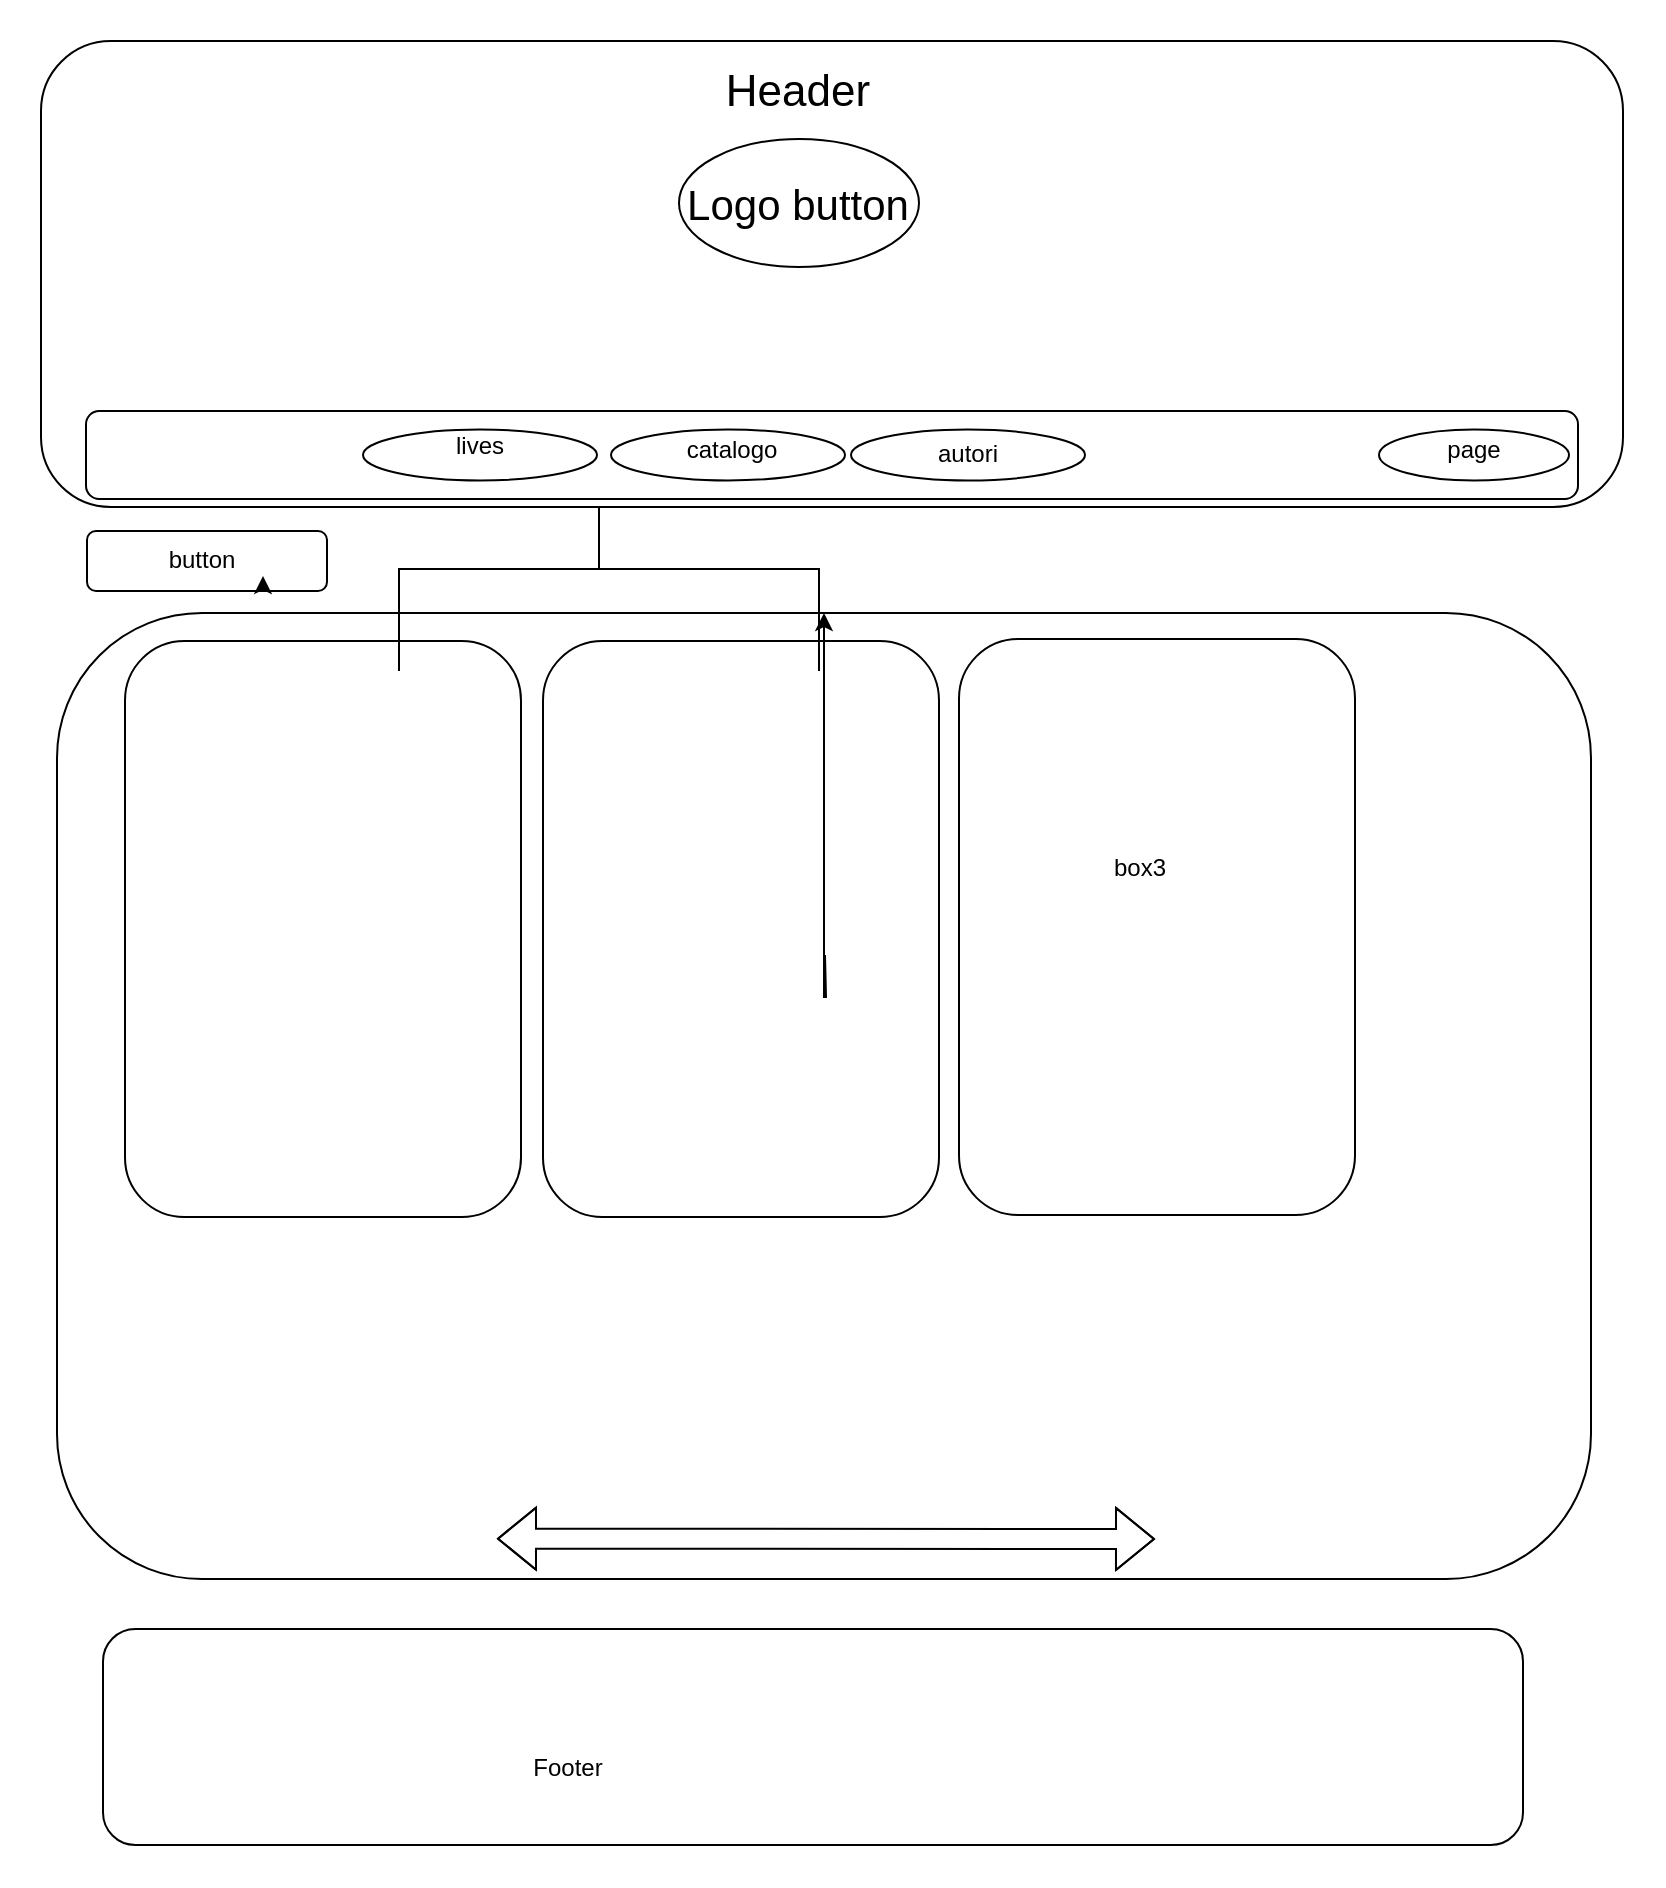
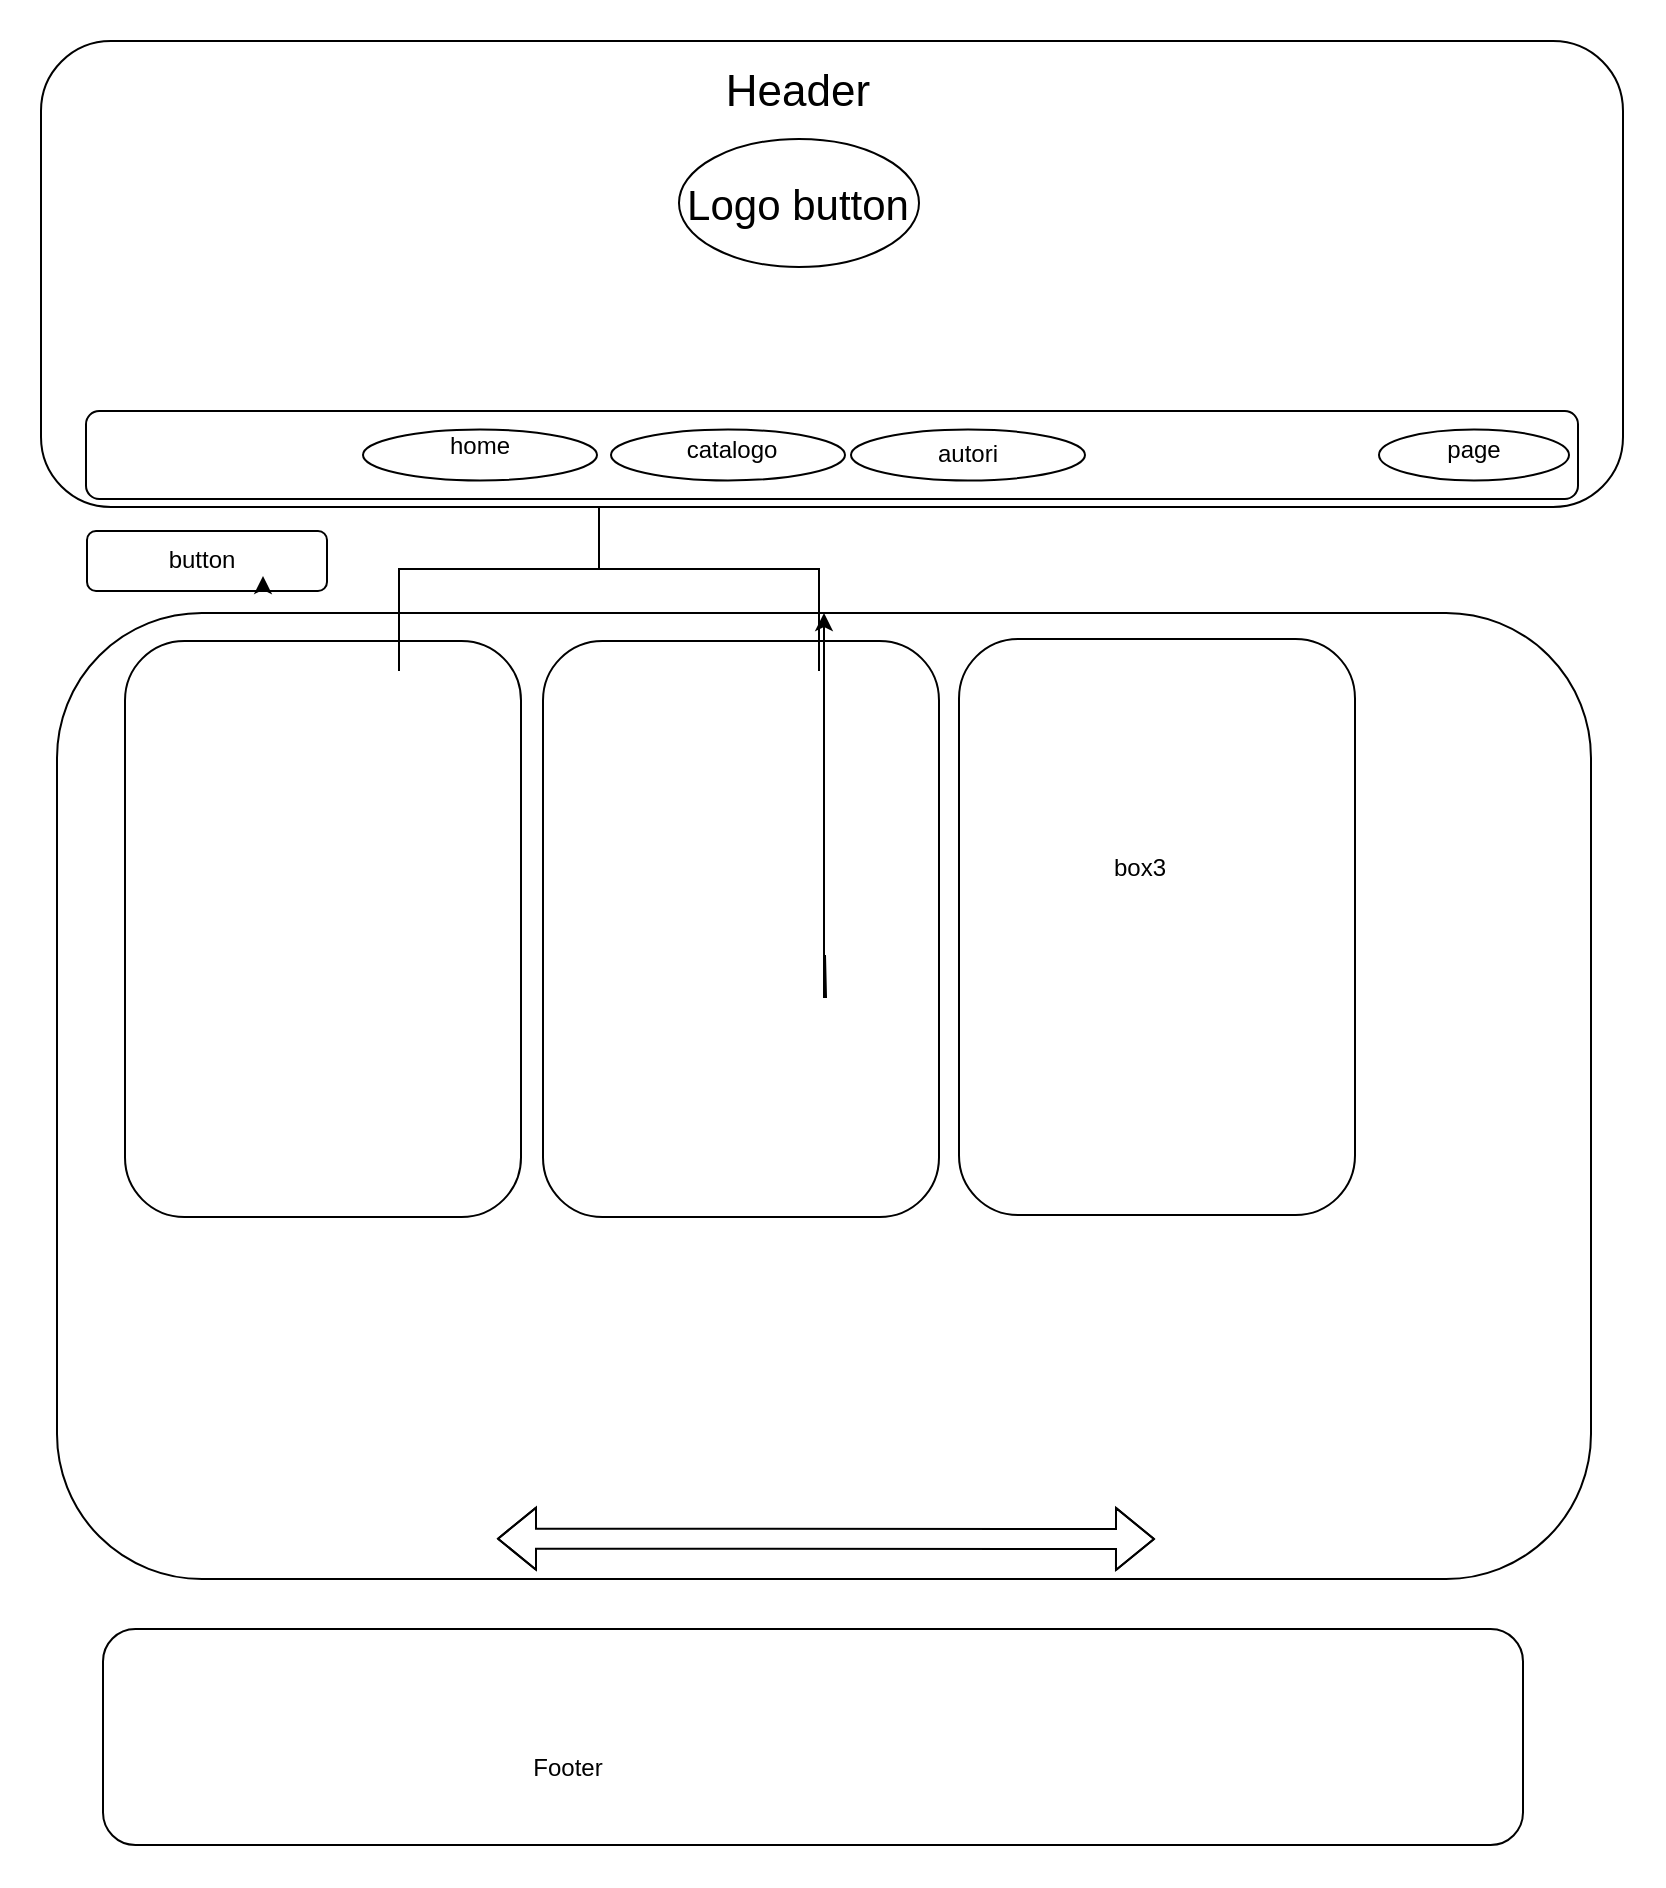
node "lives": label "lives" -> "home"
